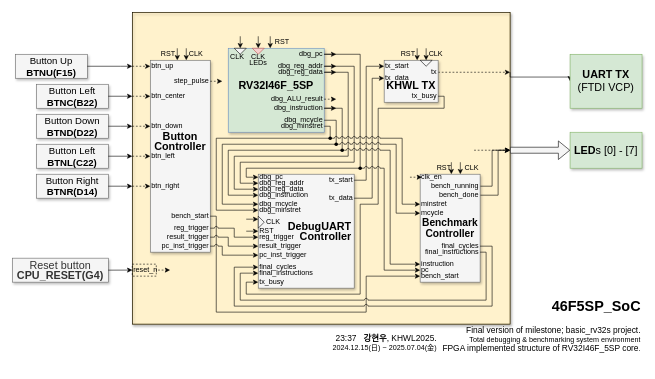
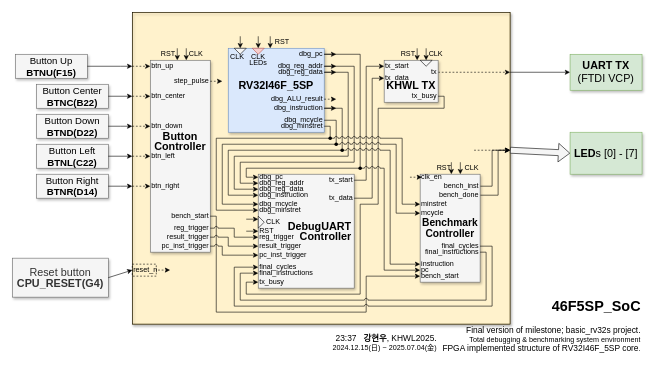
node "UART TX (FTDI VCP)": size 72x54 -> 72x36
node "RV32I46F_5SP": fillcolor #d5e8d4 -> #dae8fc
node "Button Left BTNC(B22)": label "Button Left BTNC(B22)" -> "Button Center BTNC(B22)"
node "LEDs [0] - [7]": size 72x36 -> 72x42
node "bench_running": label "bench_running" -> "bench_inst"
node "Reset button CPU_RESET(G4)": size 96x24 -> 96x39
